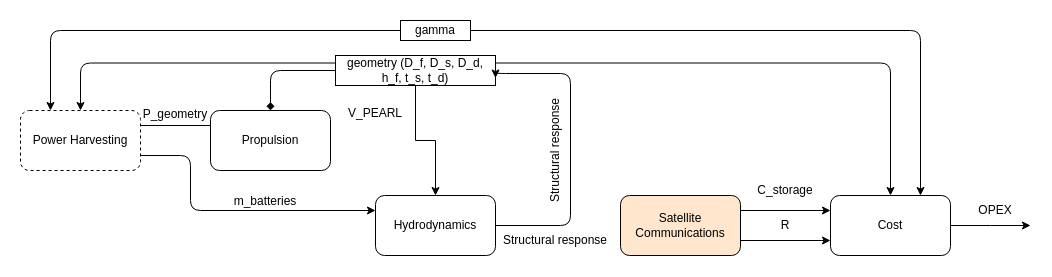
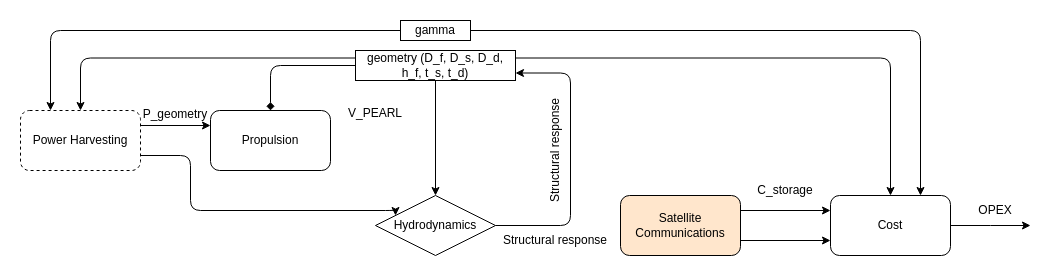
node "geometry (D_f, D_s, D_d, h_f, t_s, t_d)": moved (416, 71) -> (436, 66)
edge "Power Harvesting" -- "Propulsion": arrowhead none -> classic
node "m_batteries": removed
node "Hydrodynamics": shape rounded rectangle -> diamond
node "R": removed
